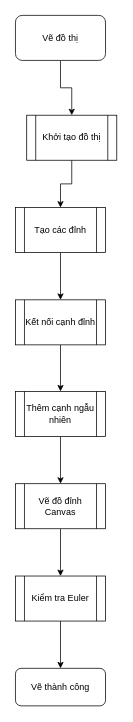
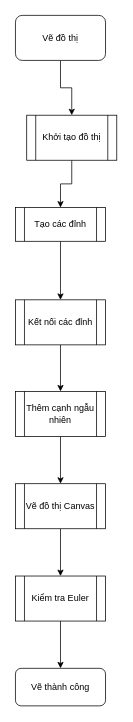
node "Tạo các đỉnh": size 90x45 -> 90x34
node "Kết nối cạnh đỉnh": label "Kết nối cạnh đỉnh" -> "Kết nối các đỉnh"
node "Vẽ đồ đỉnh Canvas": label "Vẽ đồ đỉnh Canvas" -> "Vẽ đồ thị Canvas"
